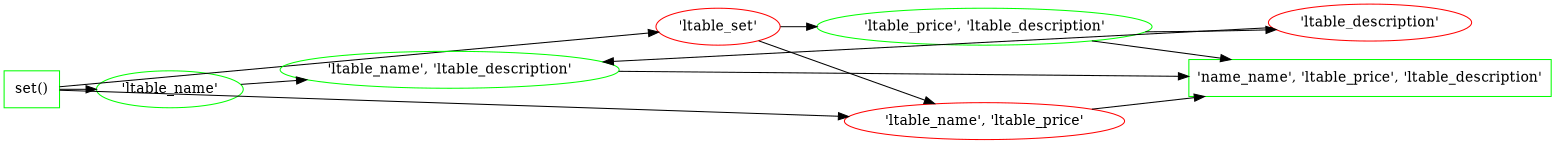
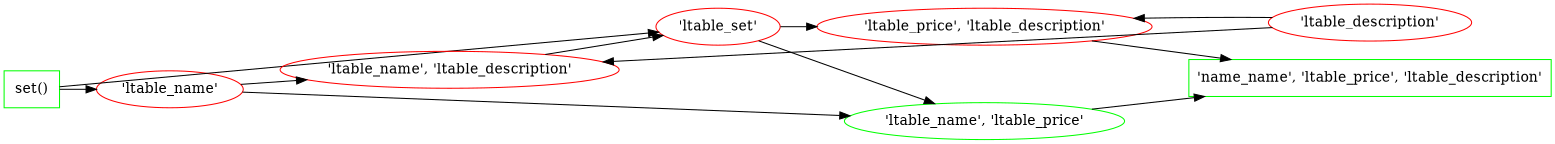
node "'ltable_price', 'ltable_description'": color green -> red
edge "'ltable_price', 'ltable_description'" -> "'ltable_description'": reversed
node "'ltable_name', 'ltable_description'": color green -> red
edge "'ltable_name', 'ltable_description'" -> "'name_name', 'ltable_price', 'ltable_description'": now "'ltable_name', 'ltable_description'" -> "'ltable_set'"
node "'ltable_name'": color green -> red
edge "set()" -> "'ltable_name', 'ltable_price'": now "'ltable_name'" -> "'ltable_name', 'ltable_price'"
node "'ltable_name', 'ltable_price'": color red -> green
